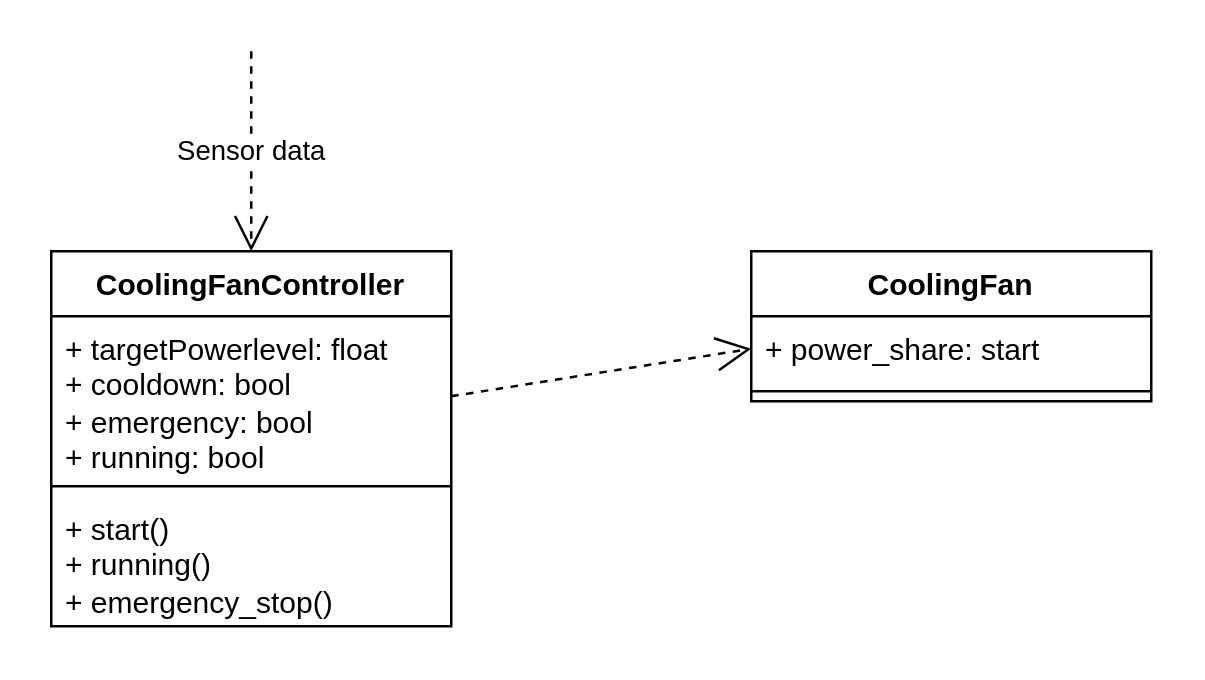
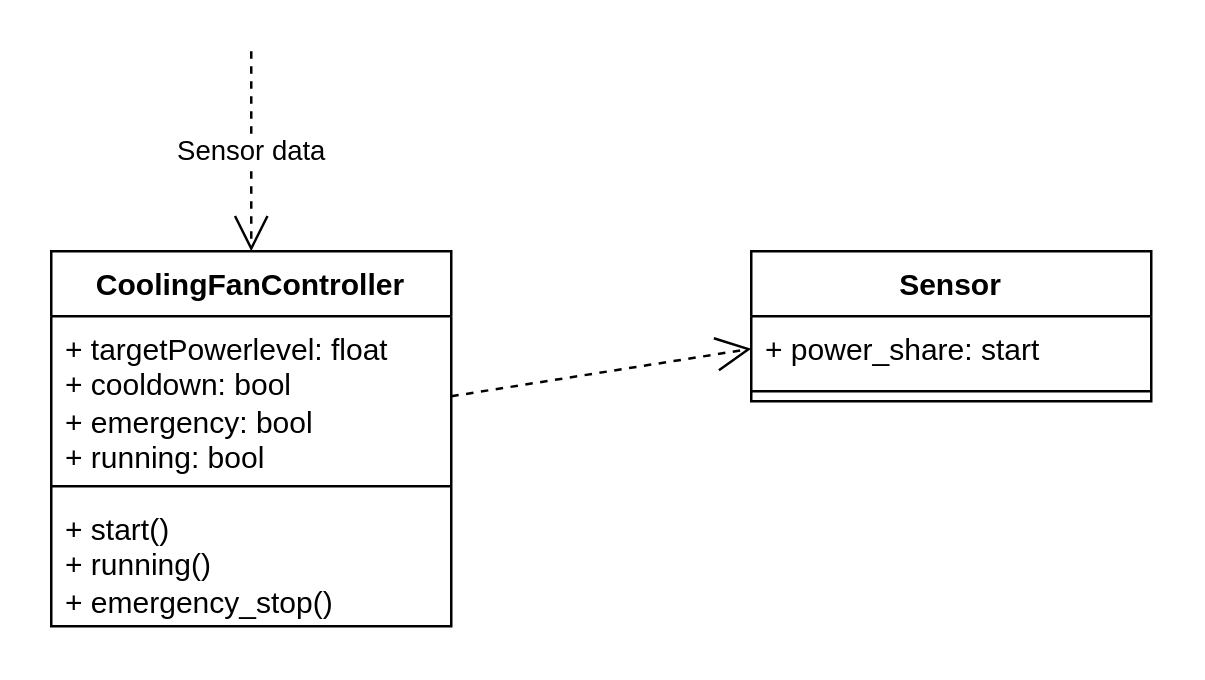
node "CoolingFan": label "CoolingFan" -> "Sensor"
